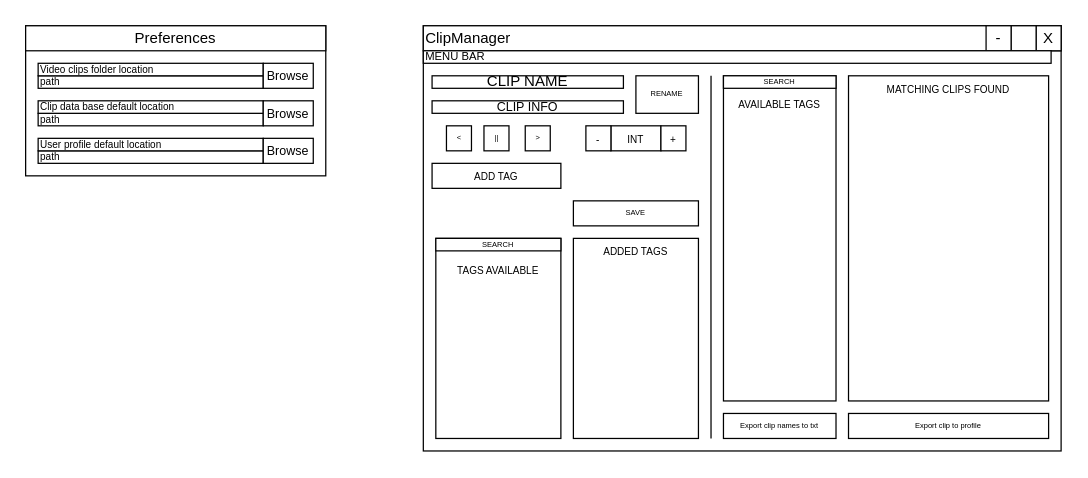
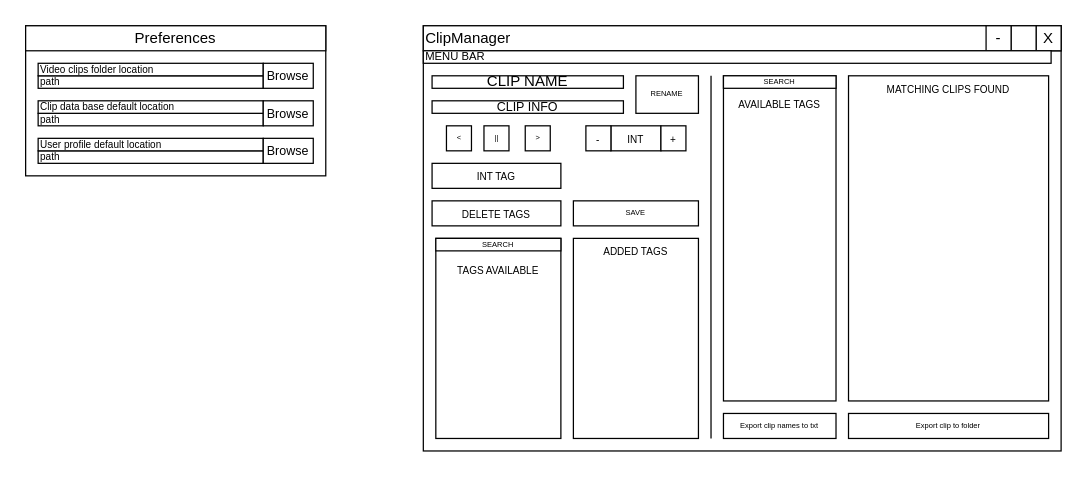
node "ADD TAG": label "ADD TAG" -> "INT TAG"
node "DELETE TAGS": added
node "Export clip to profile": label "Export clip to profile" -> "Export clip to folder"
